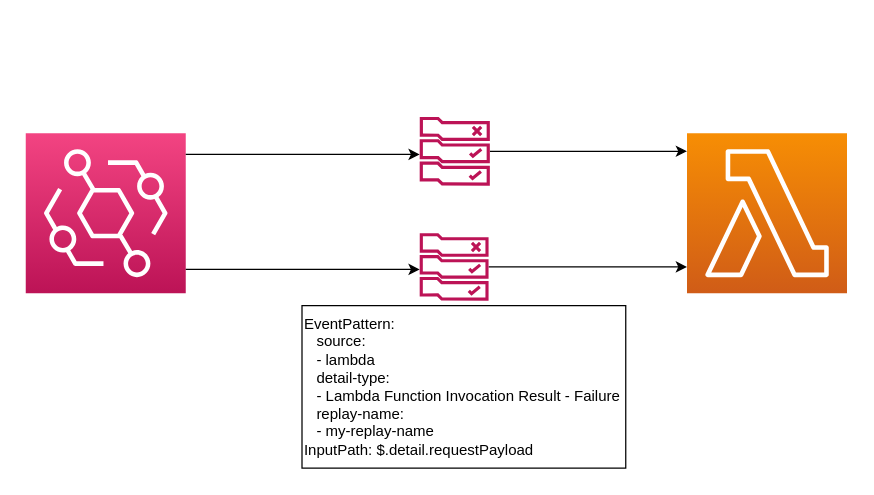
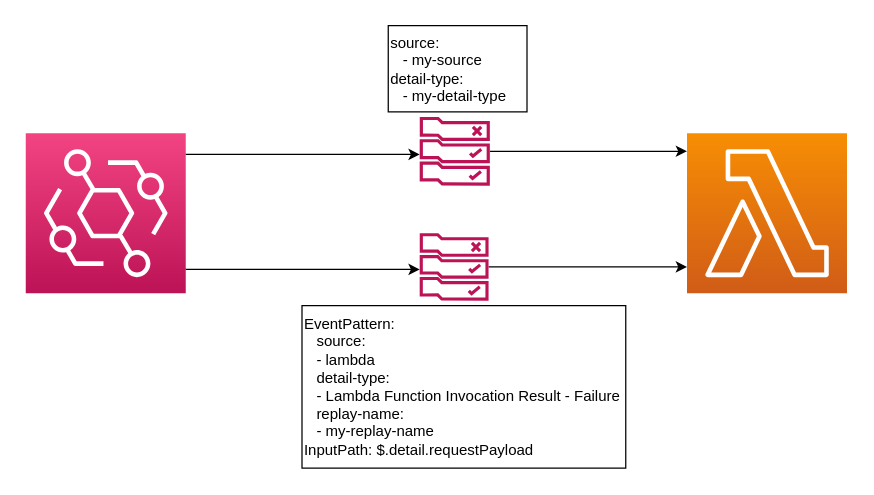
node "source: - my-source detail-type: - my-detail-type": added
